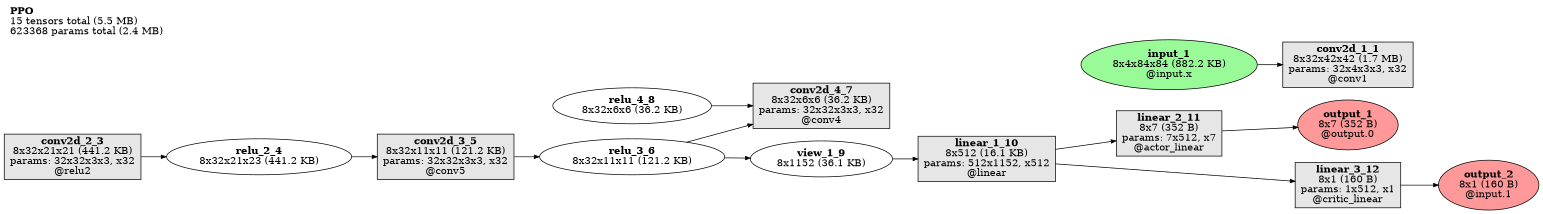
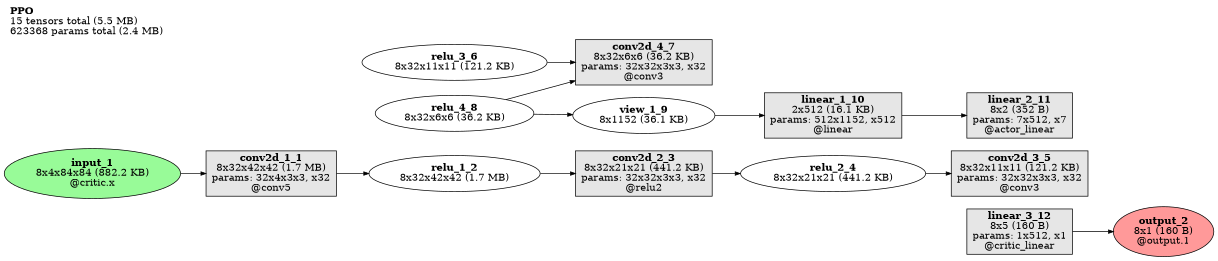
node "input_1": text "@input.x" -> "@critic.x"
node "conv2d_1_1": text "@conv1" -> "@conv5"
node "conv2d_4_7": text "@conv4" -> "@conv3"
node "output_1": removed
node "linear_2_11": text "8x7 (352 B)" -> "8x2 (352 B)"
node "linear_1_10": text "8x512 (16.1 KB)" -> "2x512 (16.1 KB)"
edge "conv2d_3_5" -> "relu_3_6": removed
edge "relu_3_6" -> "view_1_9": now "relu_4_8" -> "view_1_9"
node "relu_2_4": text "8x32x21x23 (441.2 KB)" -> "8x32x21x21 (441.2 KB)"
node "conv2d_3_5": text "@conv5" -> "@conv3"
edge "linear_1_10" -> "linear_3_12": removed
node "relu_1_2": added
node "linear_3_12": text "8x1 (160 B)" -> "8x5 (160 B)"
node "output_2": text "@input.1" -> "@output.1"
